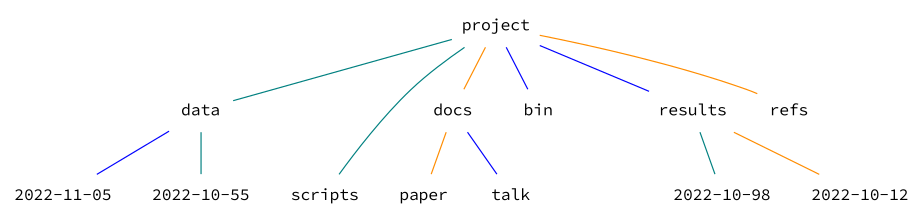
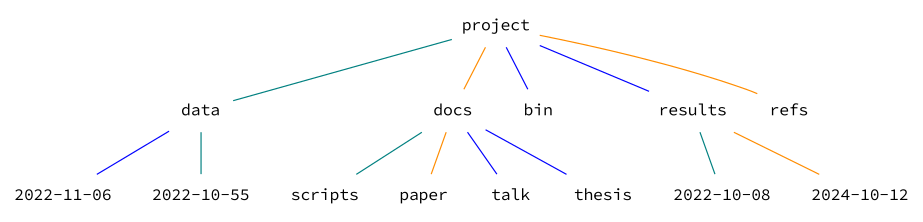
edge "project" -- "scripts": now "docs" -- "scripts"
node "2022-11-05": label "2022-11-05" -> "2022-11-06"
node "thesis": added
node "2022-10-98": label "2022-10-98" -> "2022-10-08"
node "2022-10-12": label "2022-10-12" -> "2024-10-12"
